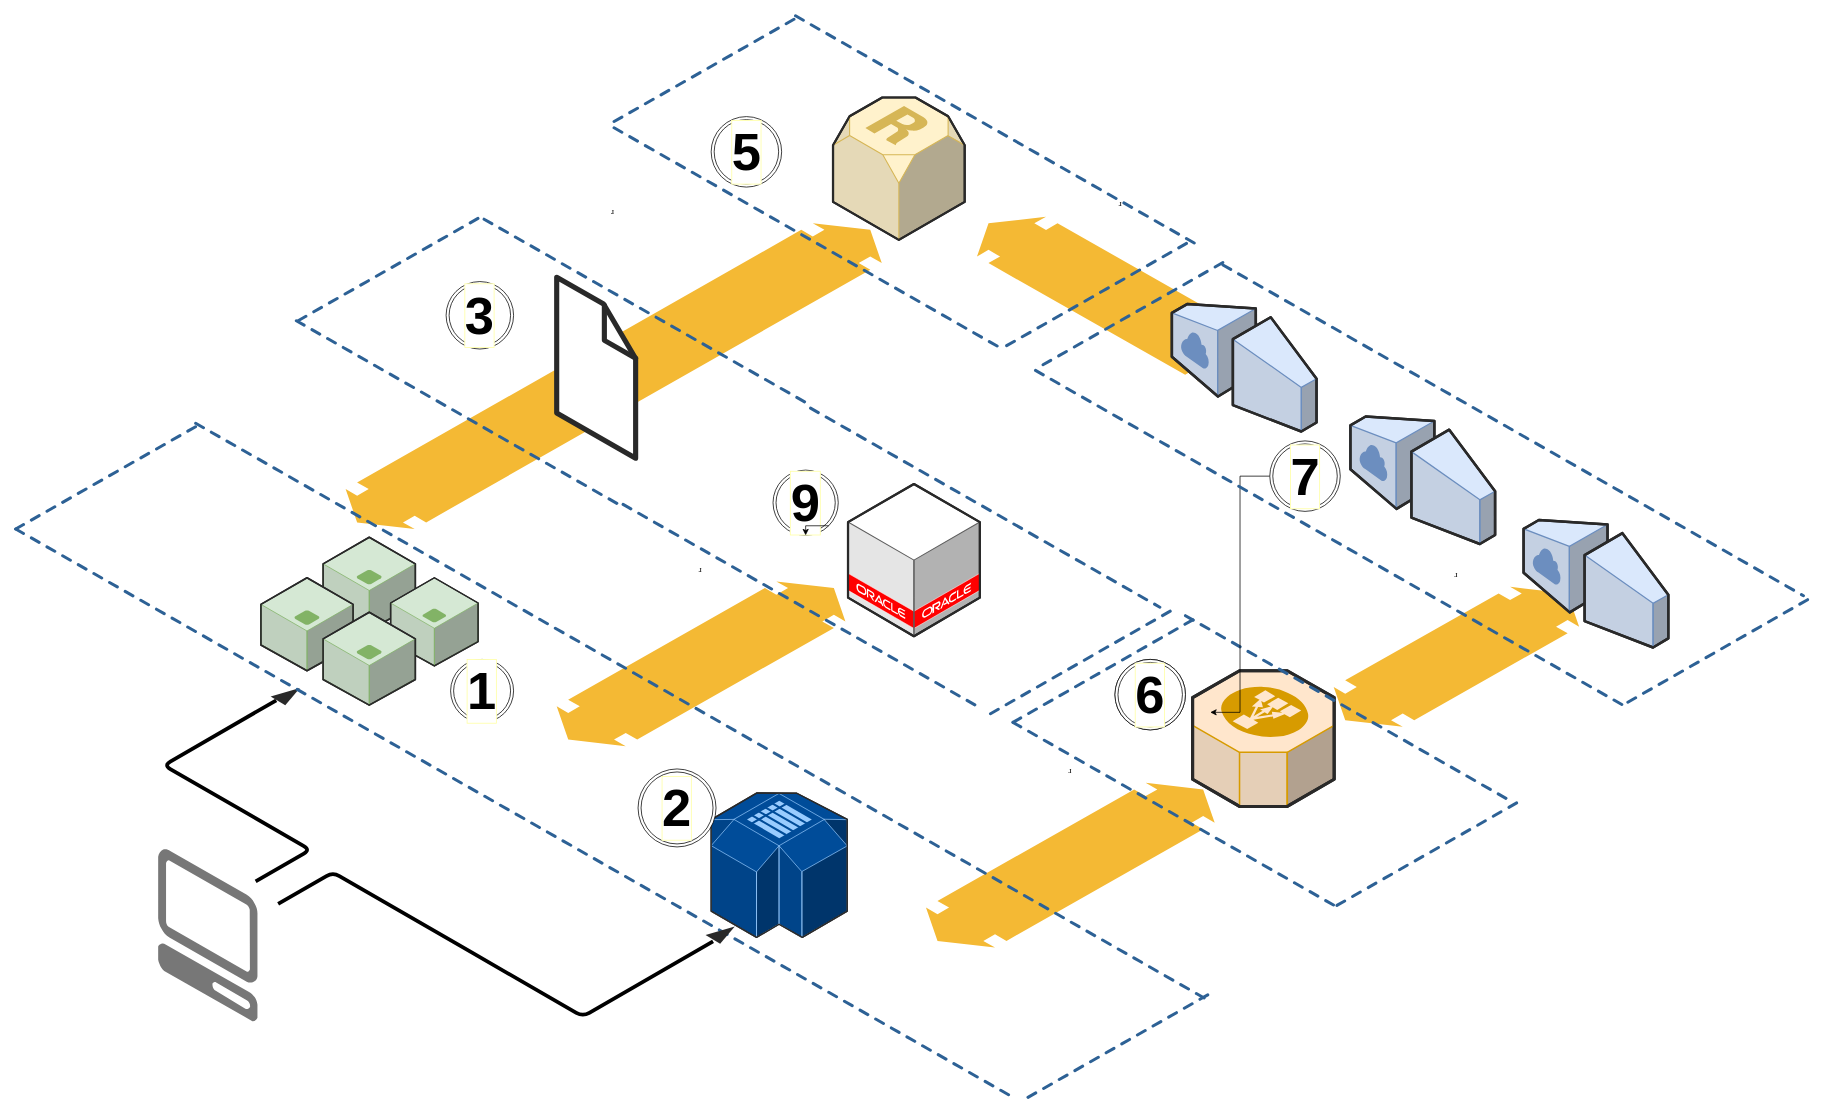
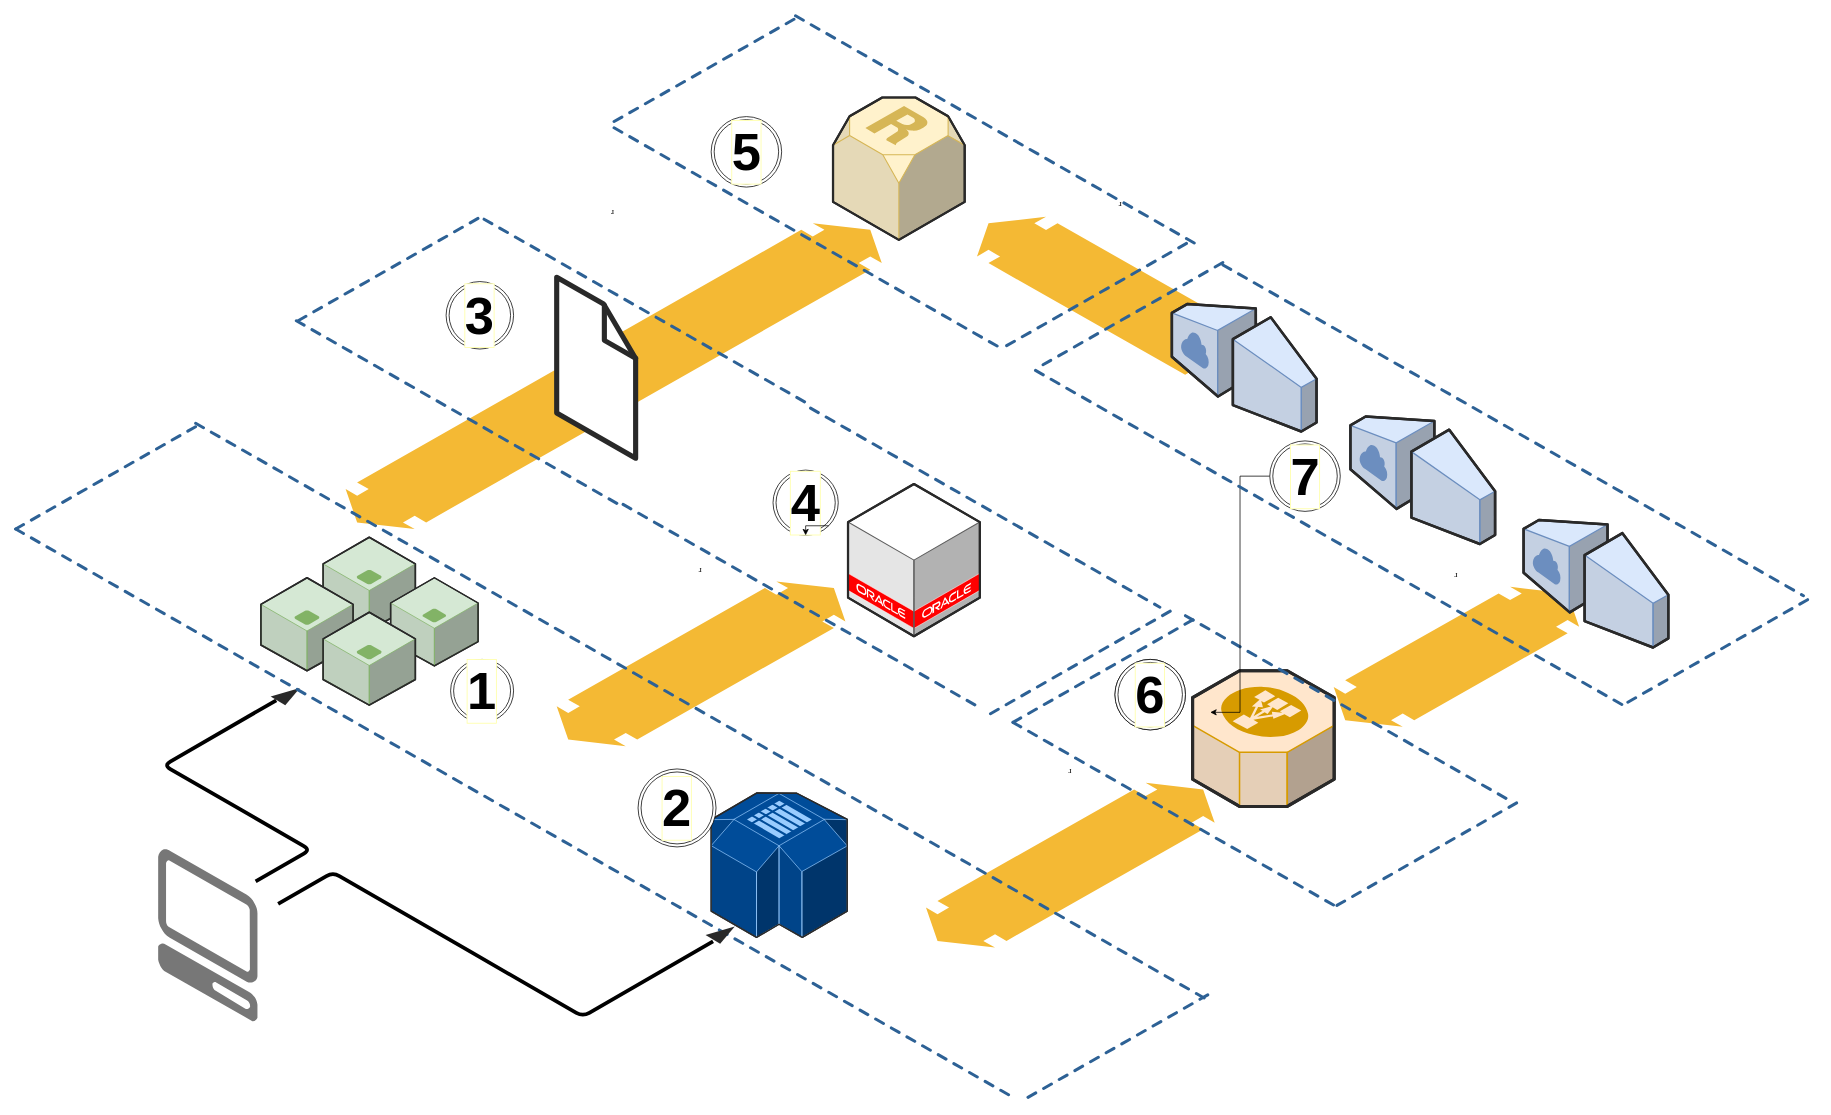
node "9": label "9" -> "4"
